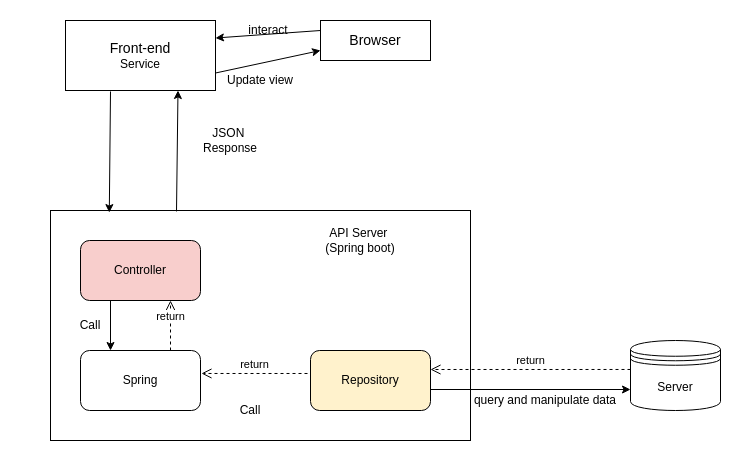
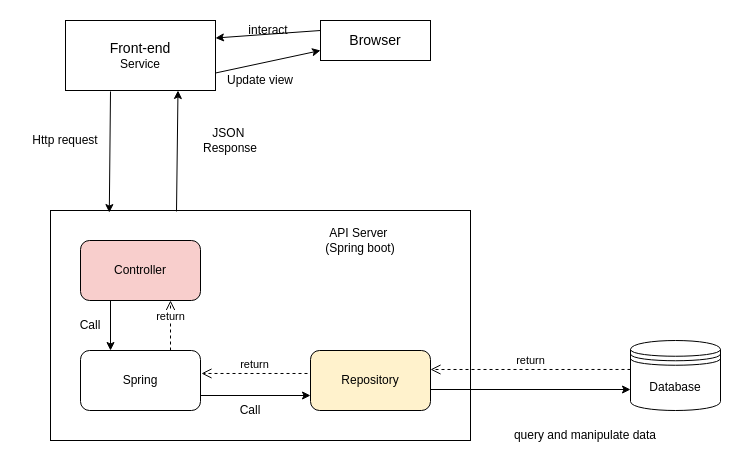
node "Http request": added
node "Server": label "Server" -> "Database"
edge "Spring" -> "Repository": added
node "query and manipulate data": moved (546, 401) -> (586, 436)
